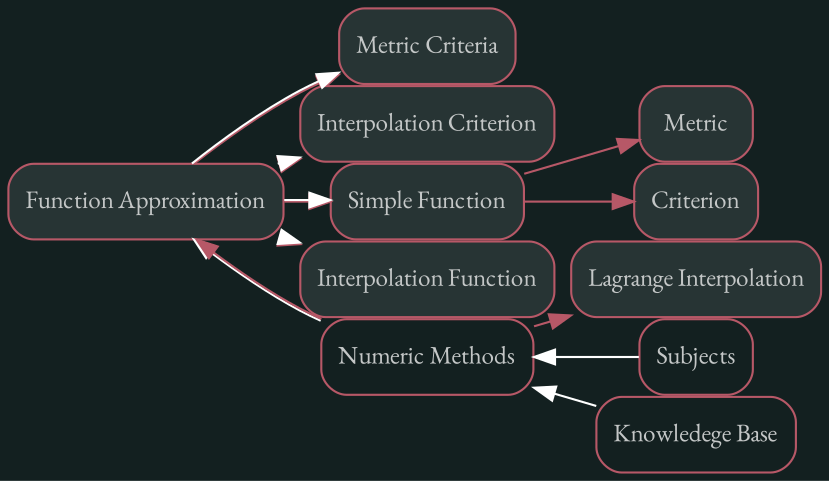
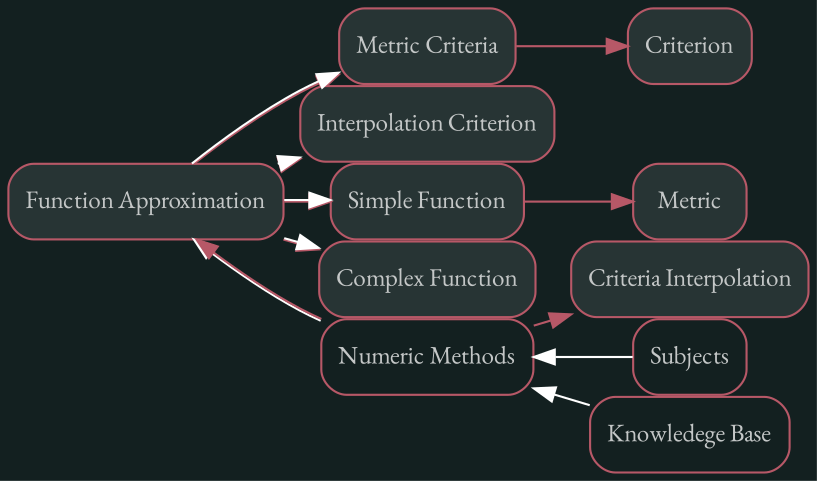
edge "Simple Function" -> "Criterion": now "Metric Criteria" -> "Criterion"
node "Interpolation Function": label "Interpolation Function" -> "Complex Function"
node "Lagrange Interpolation": label "Lagrange Interpolation" -> "Criteria Interpolation"
